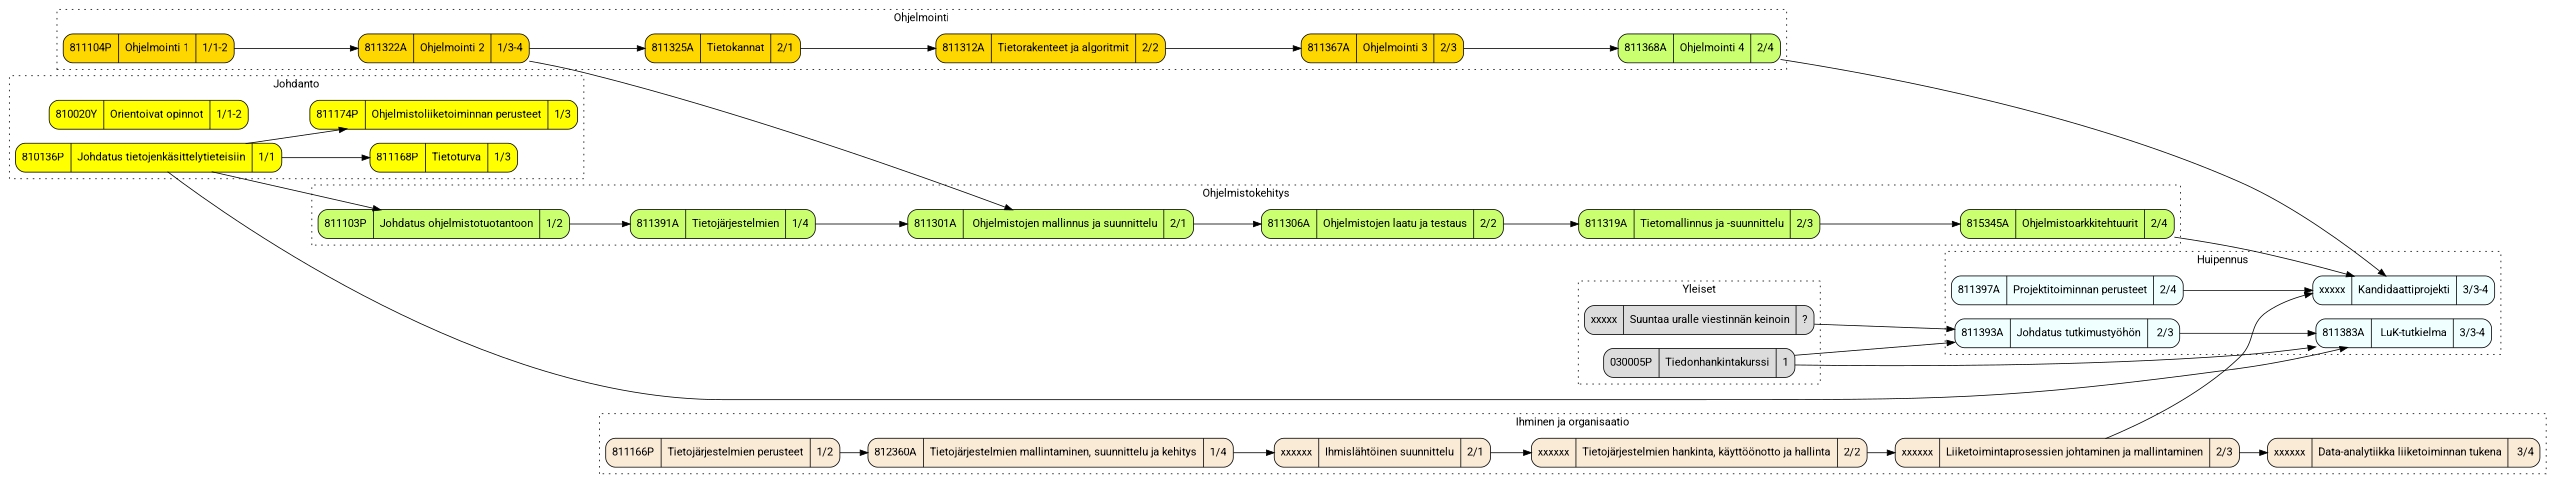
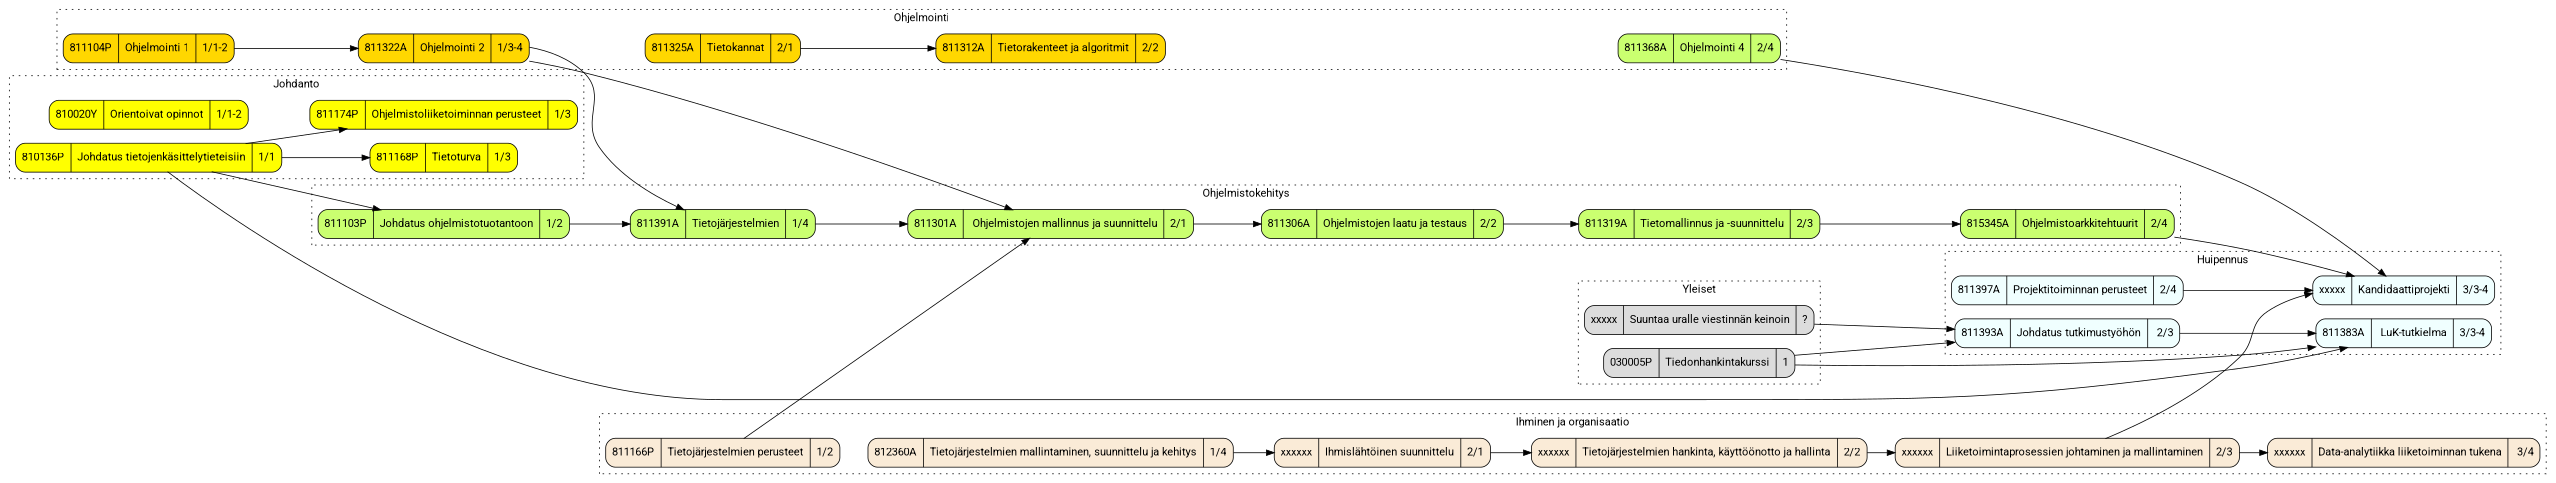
edge "811322A" -> "811325A": now "811322A" -> "811391A"
node "811367A": removed
edge "811166P" -> "812360A": now "811166P" -> "811301A"
